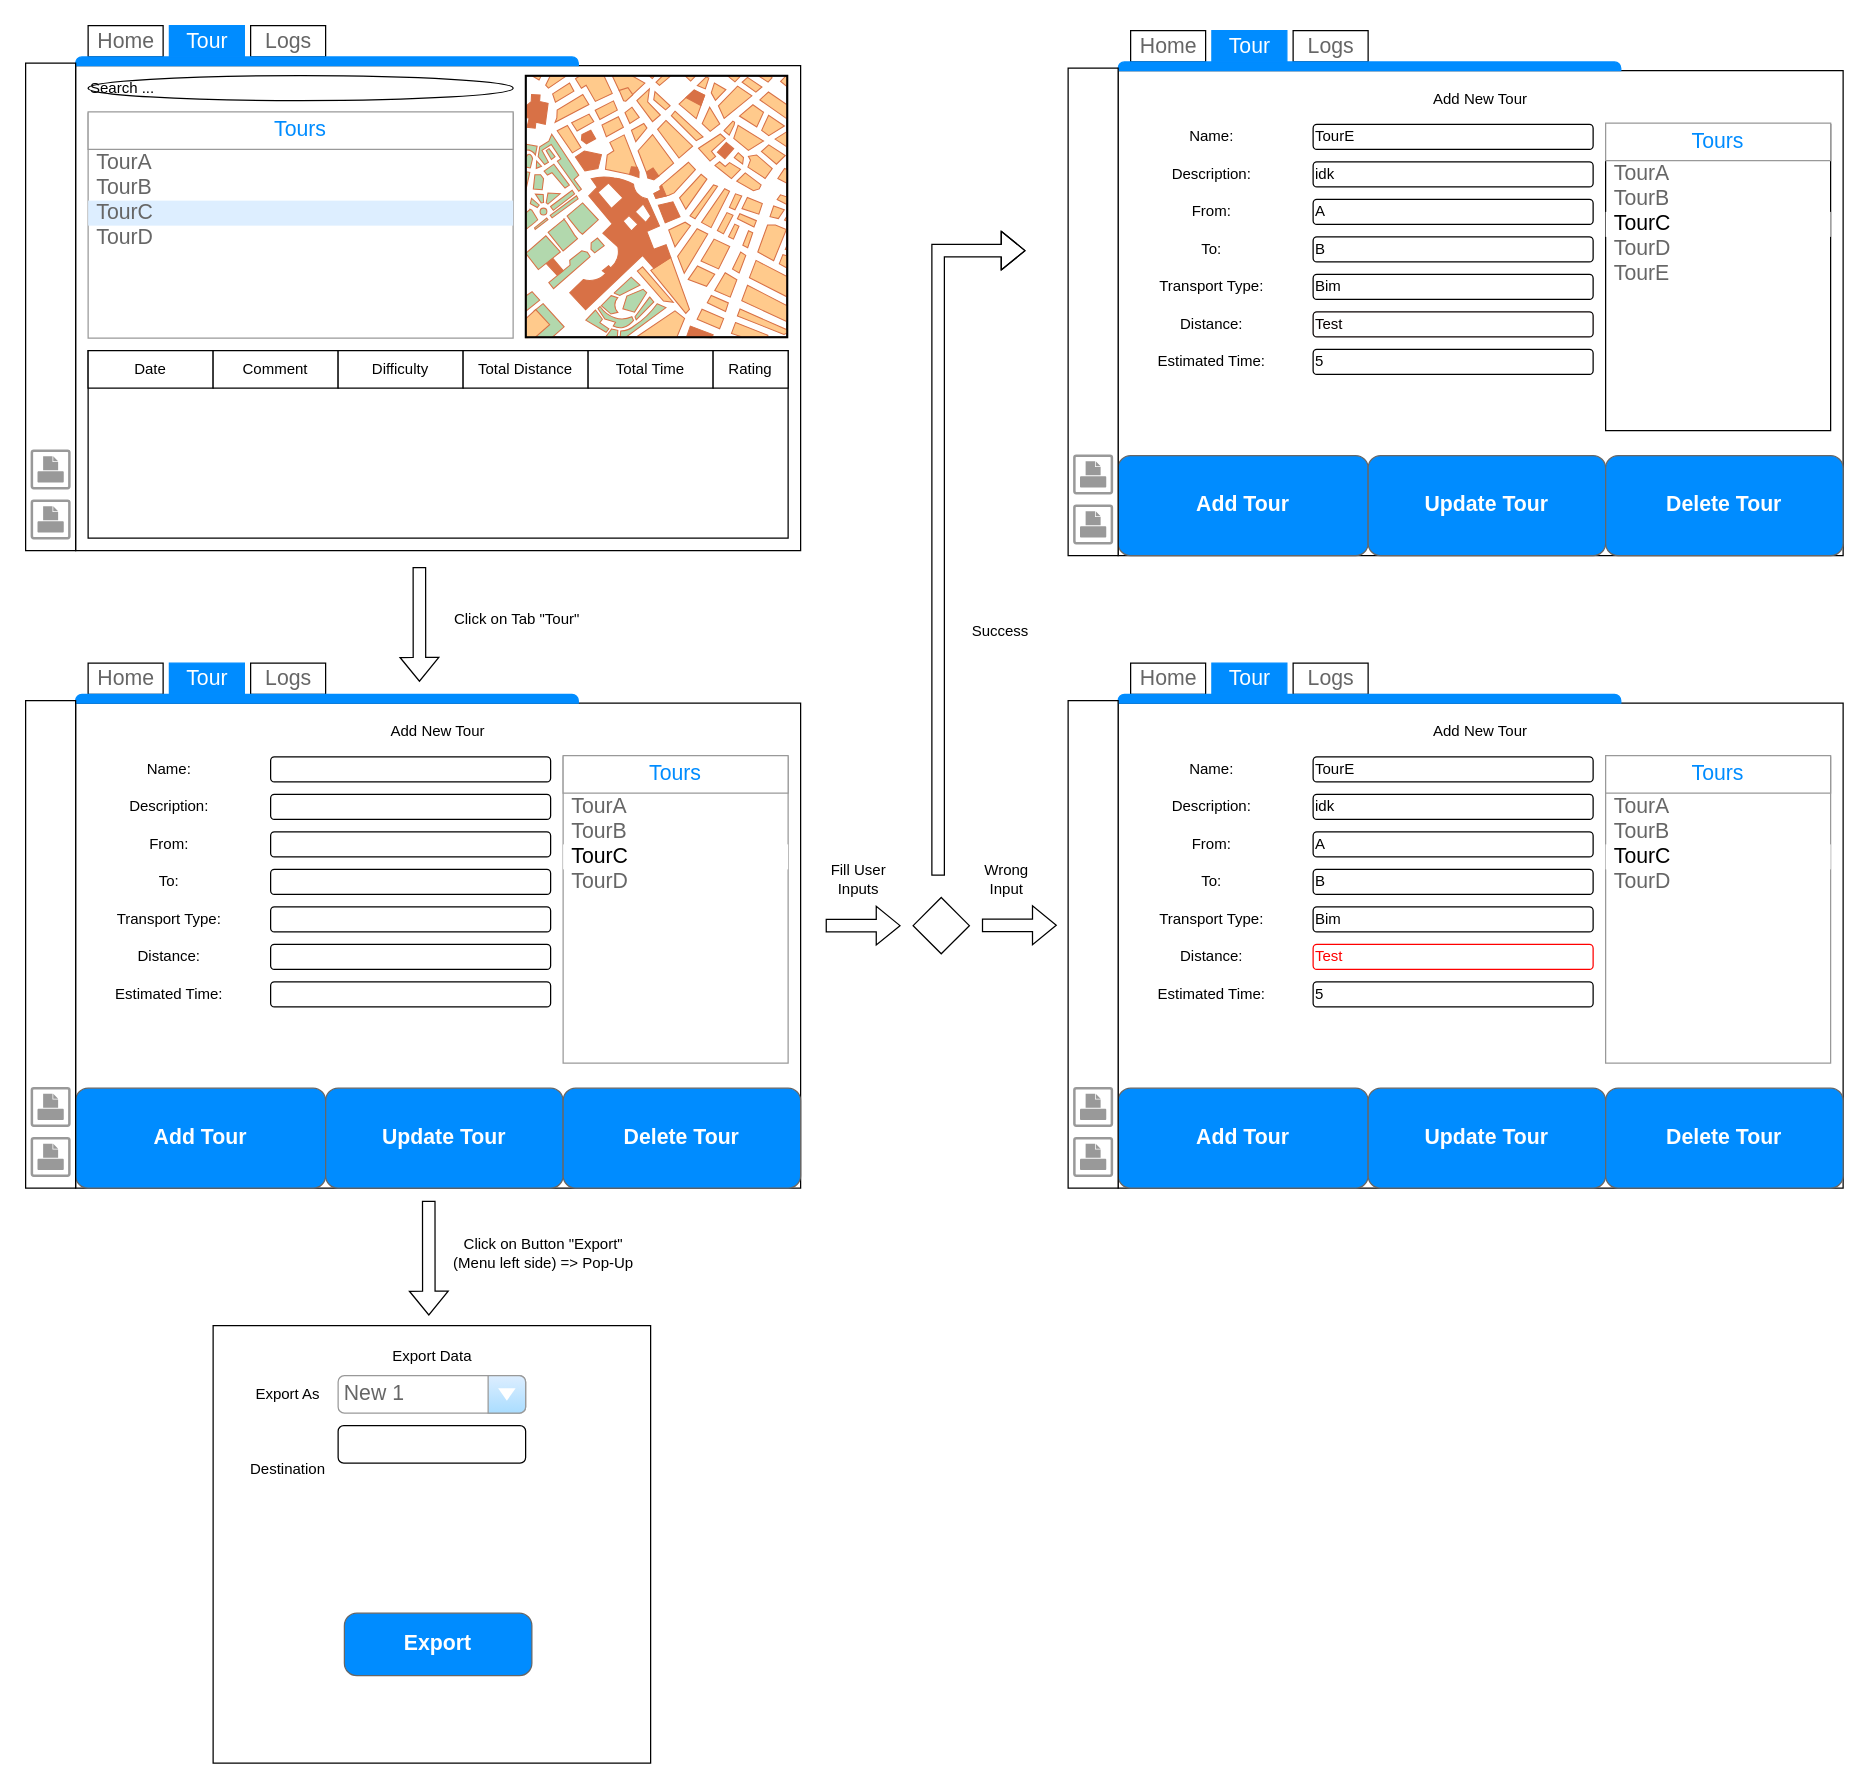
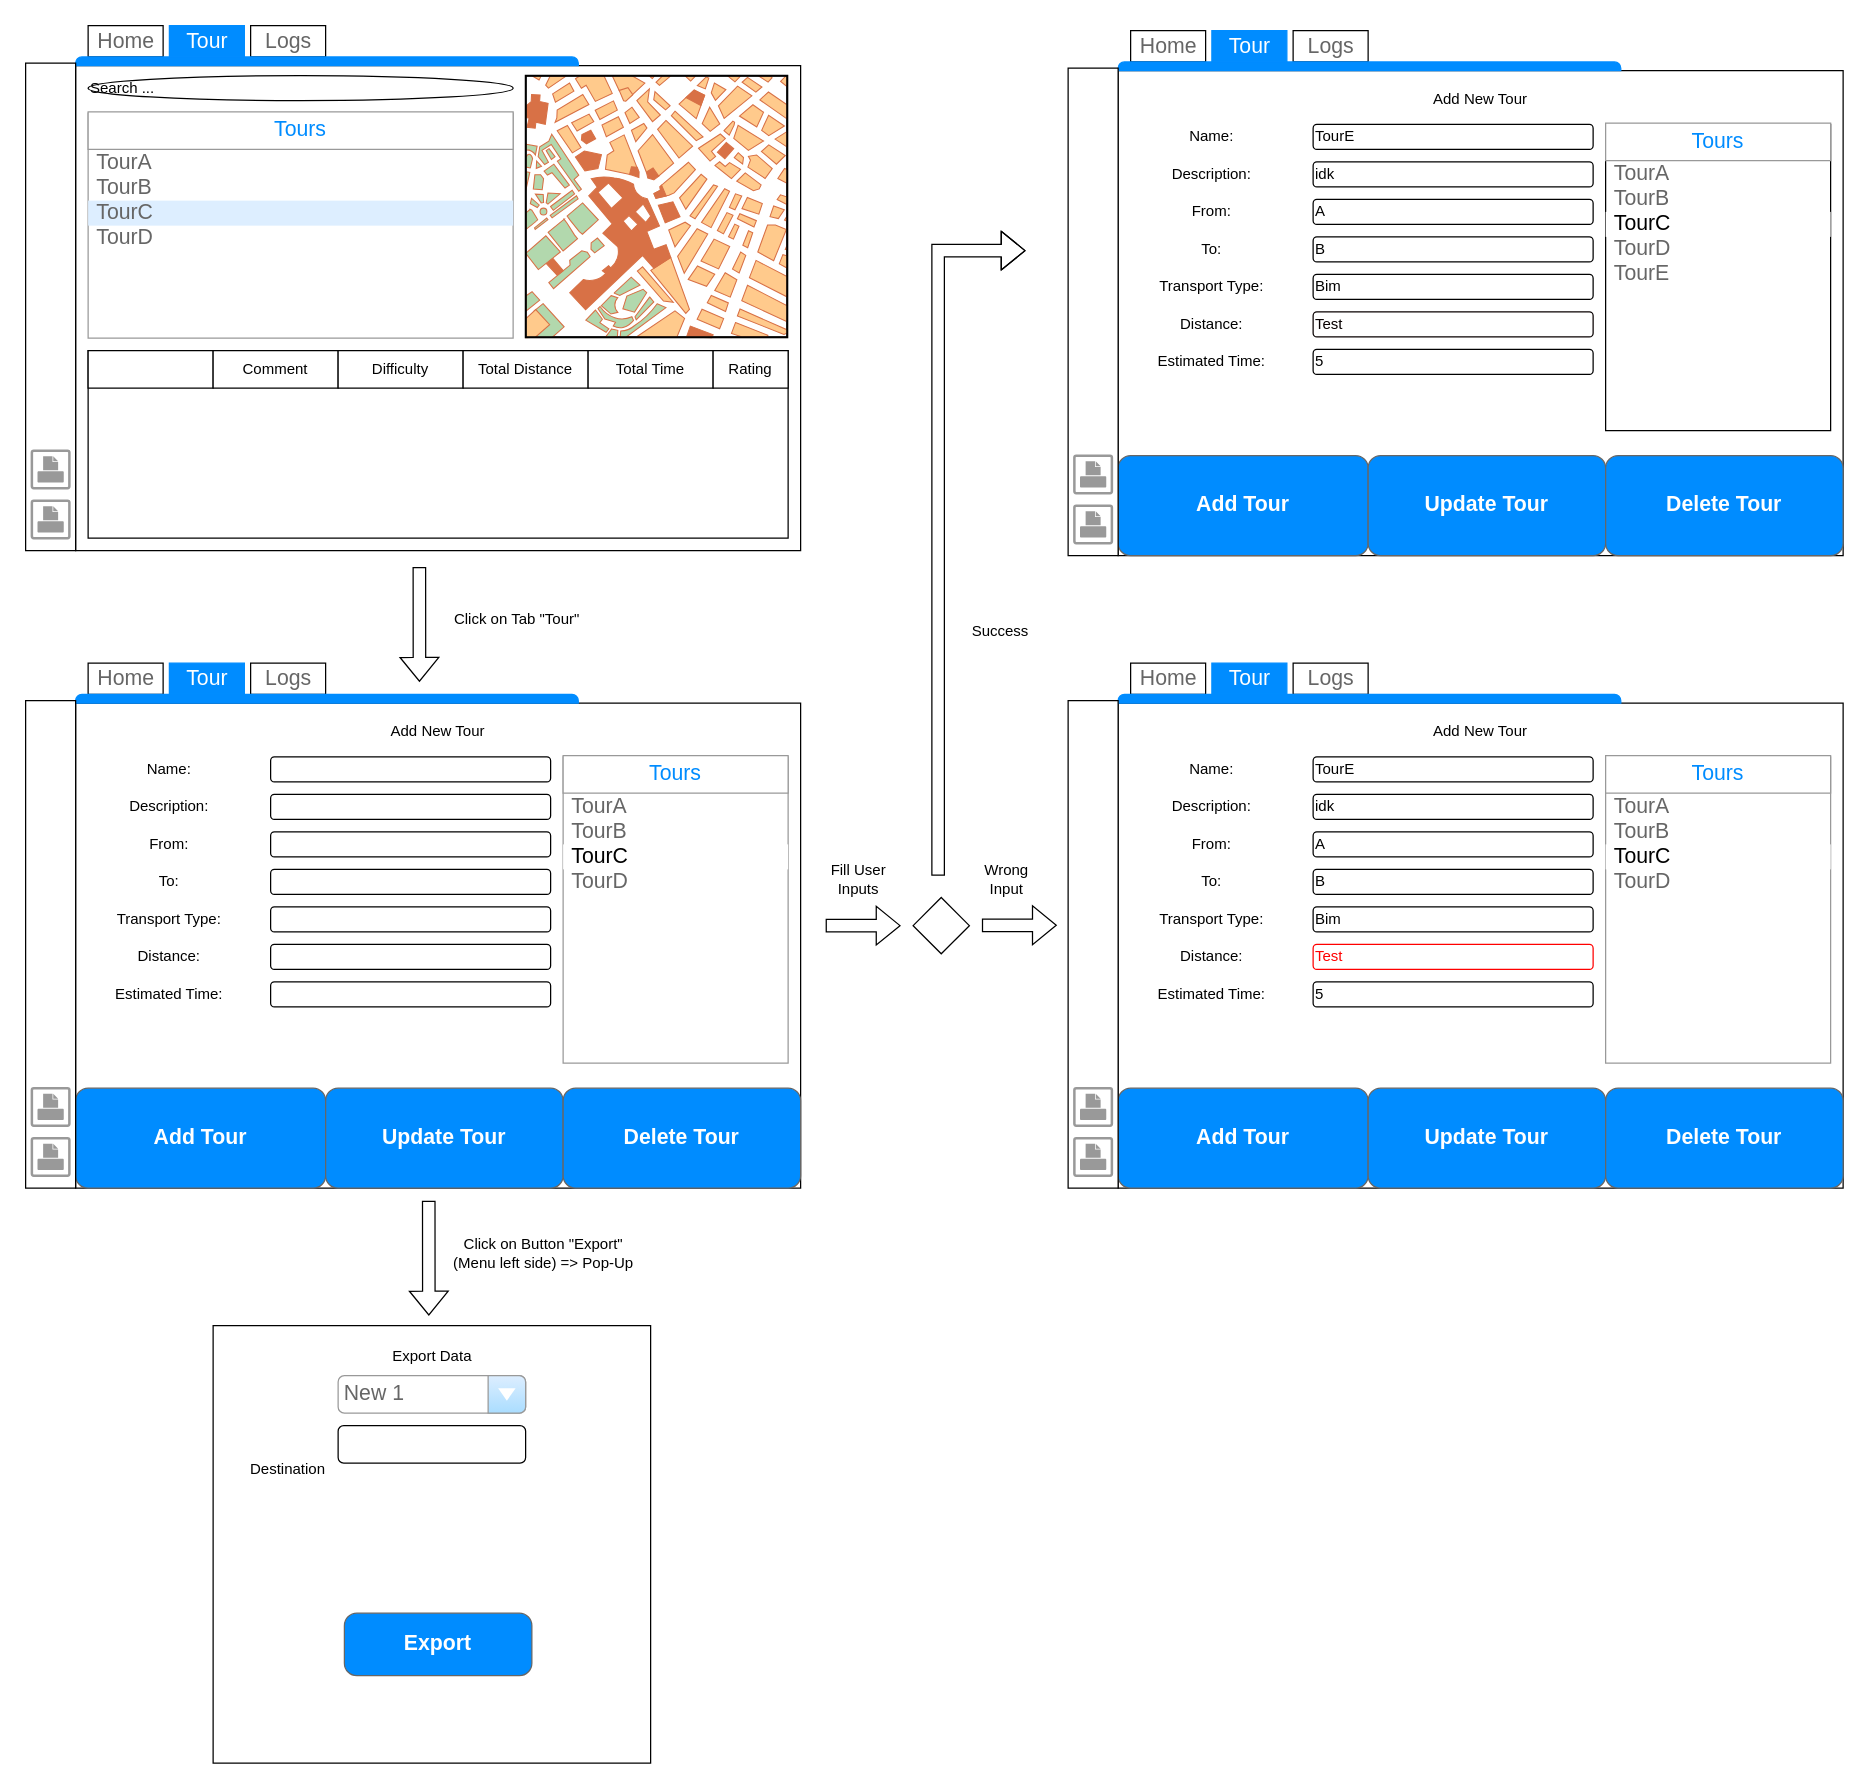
node "Date": removed
node "Export As": removed
